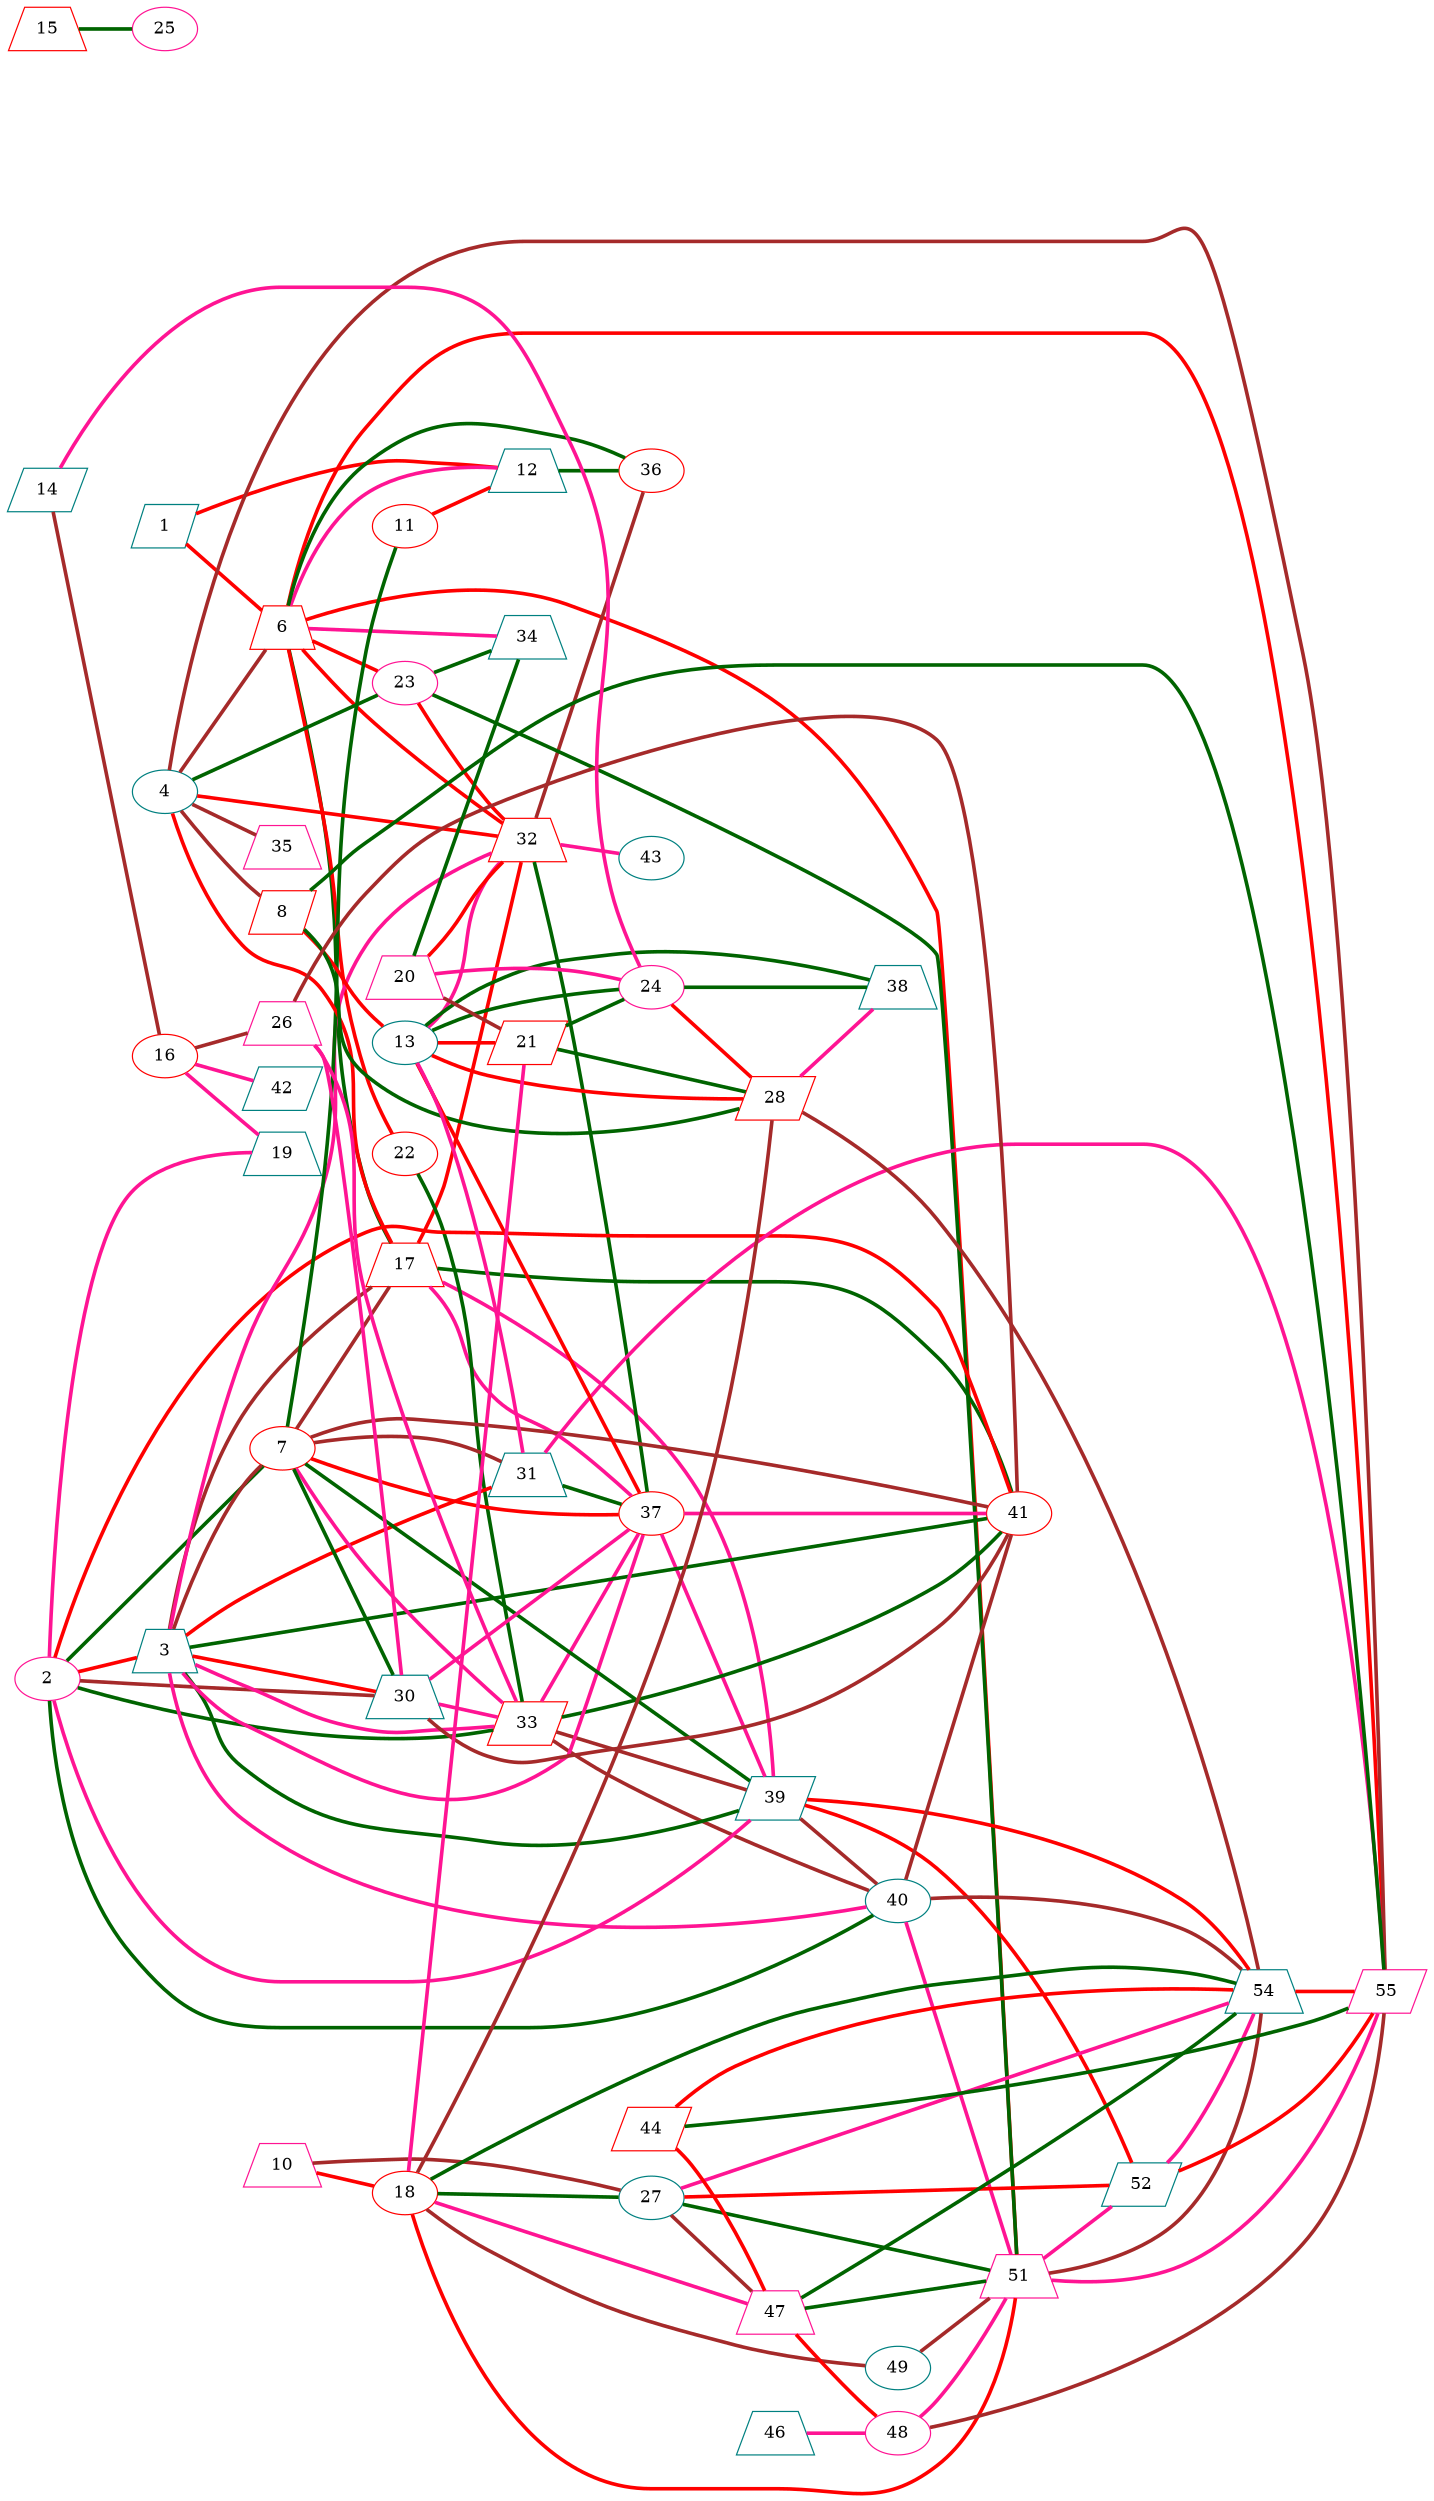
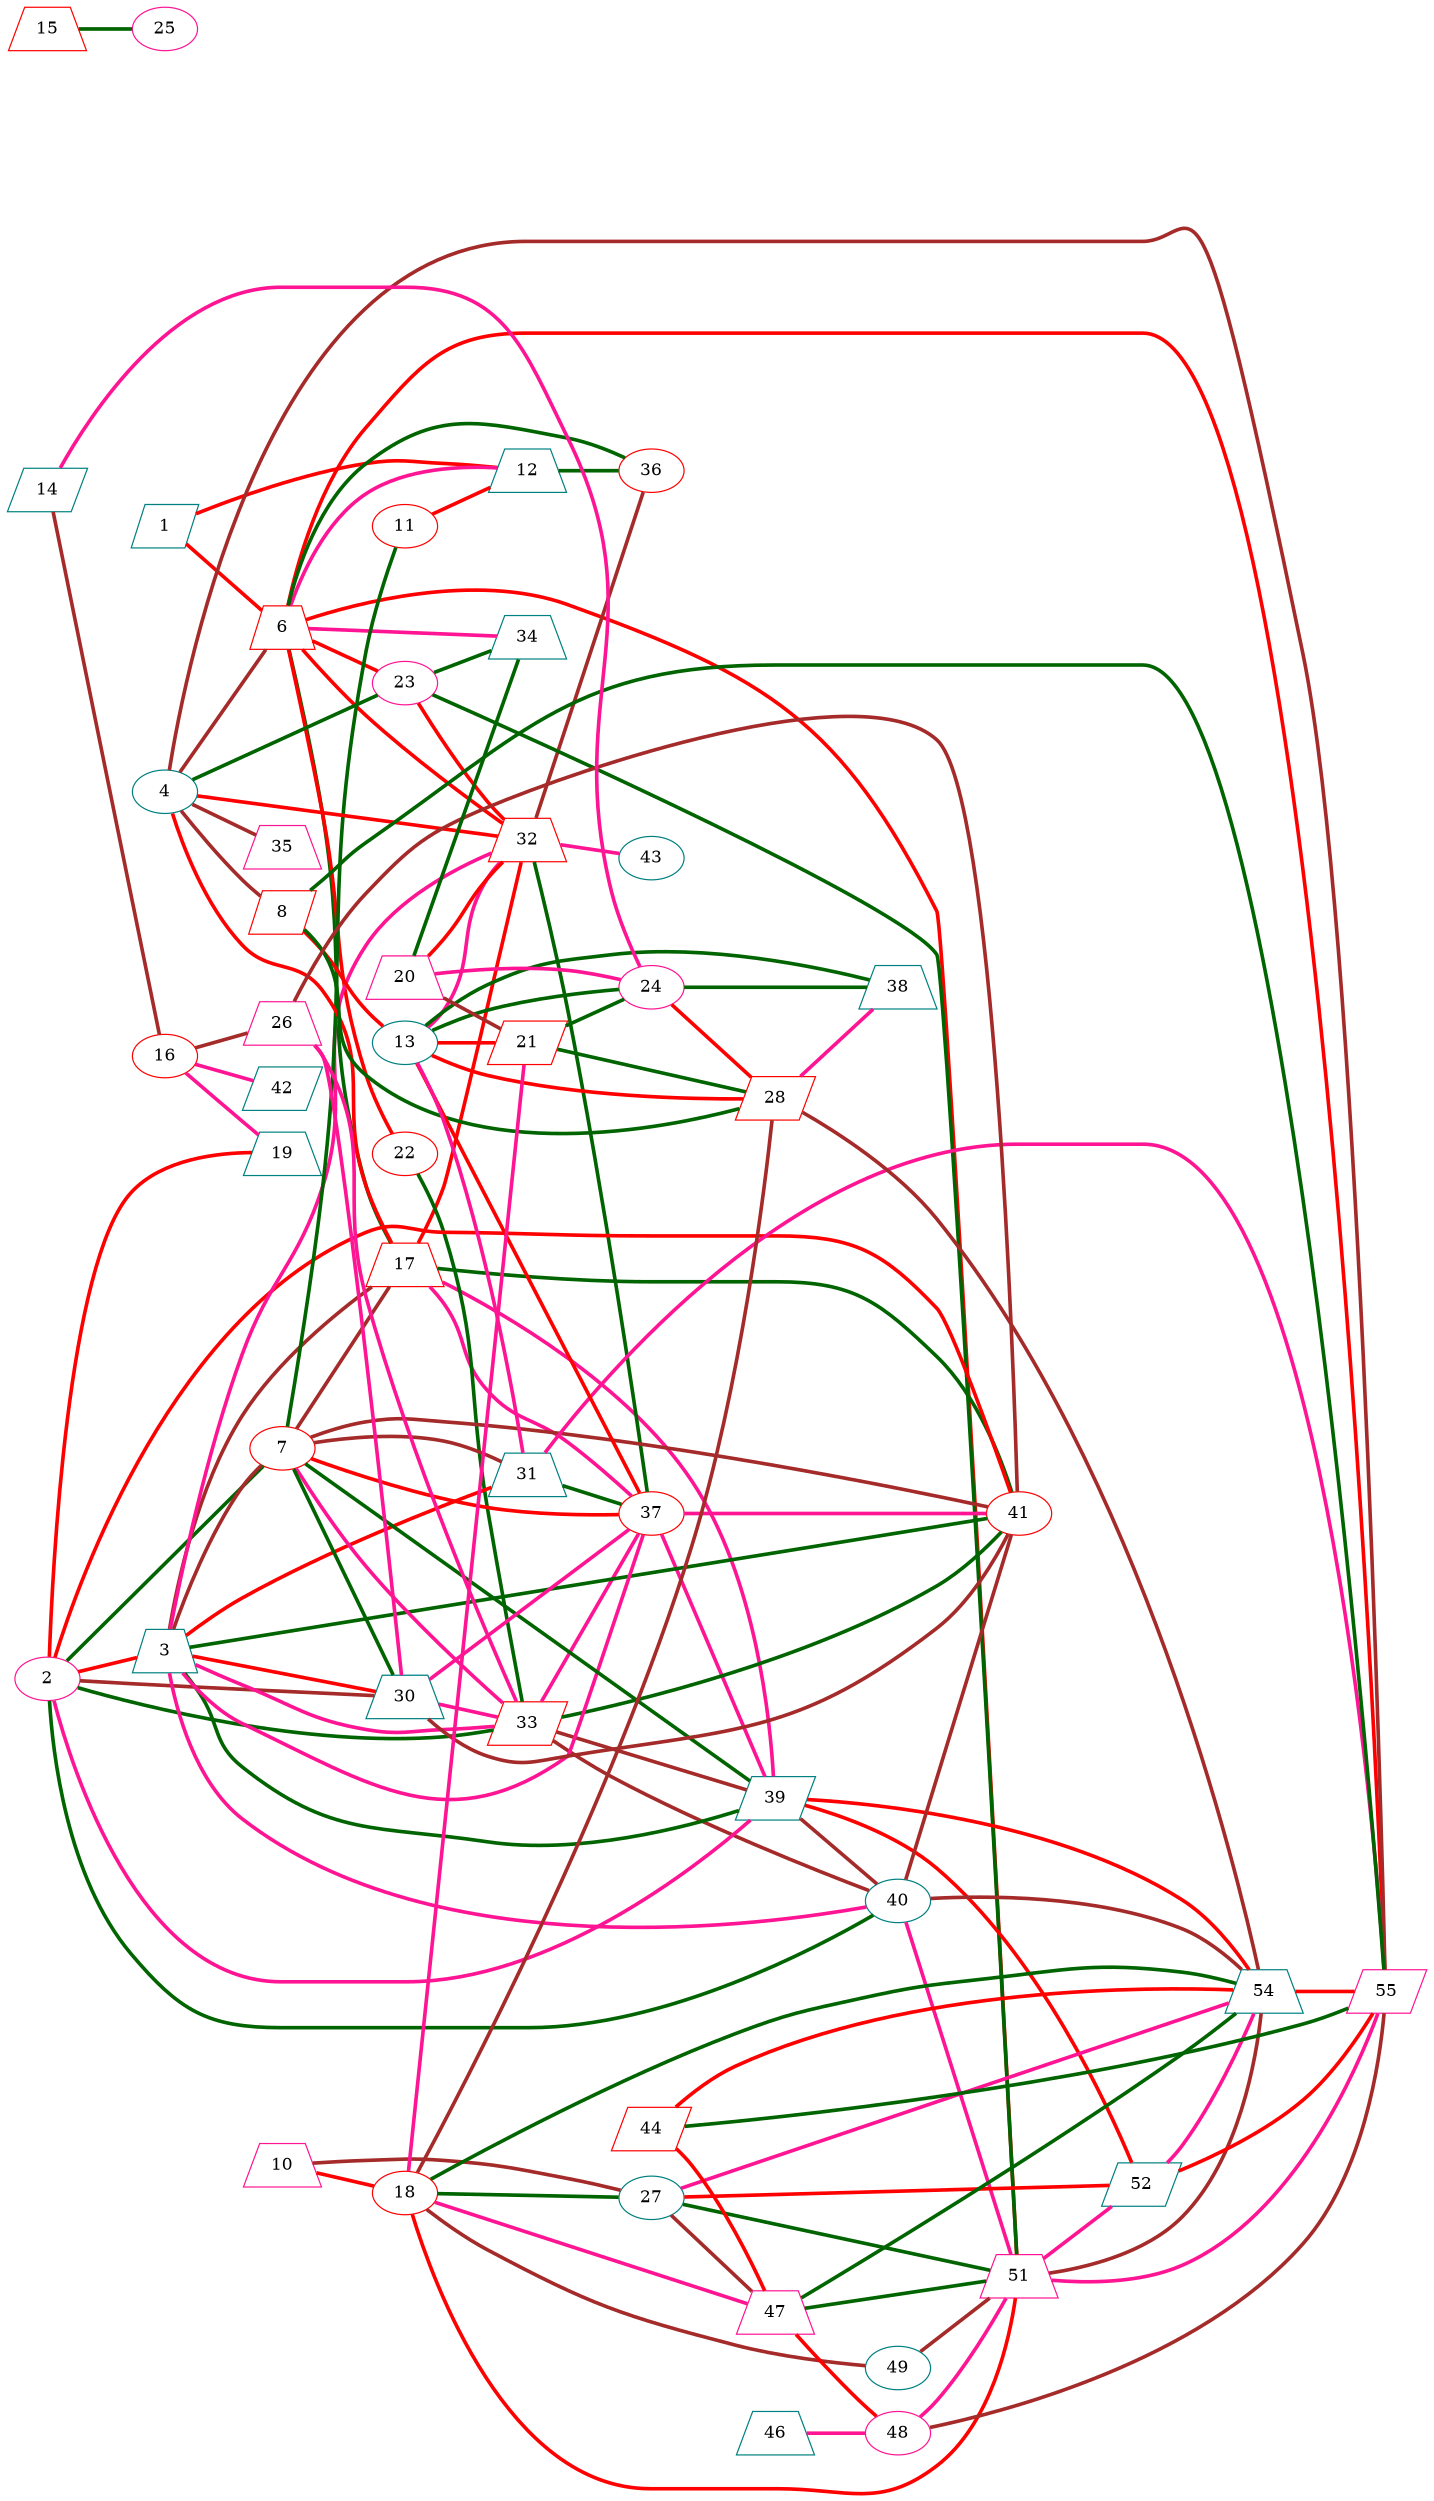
edge "19" -- "2": color deeppink -> red
